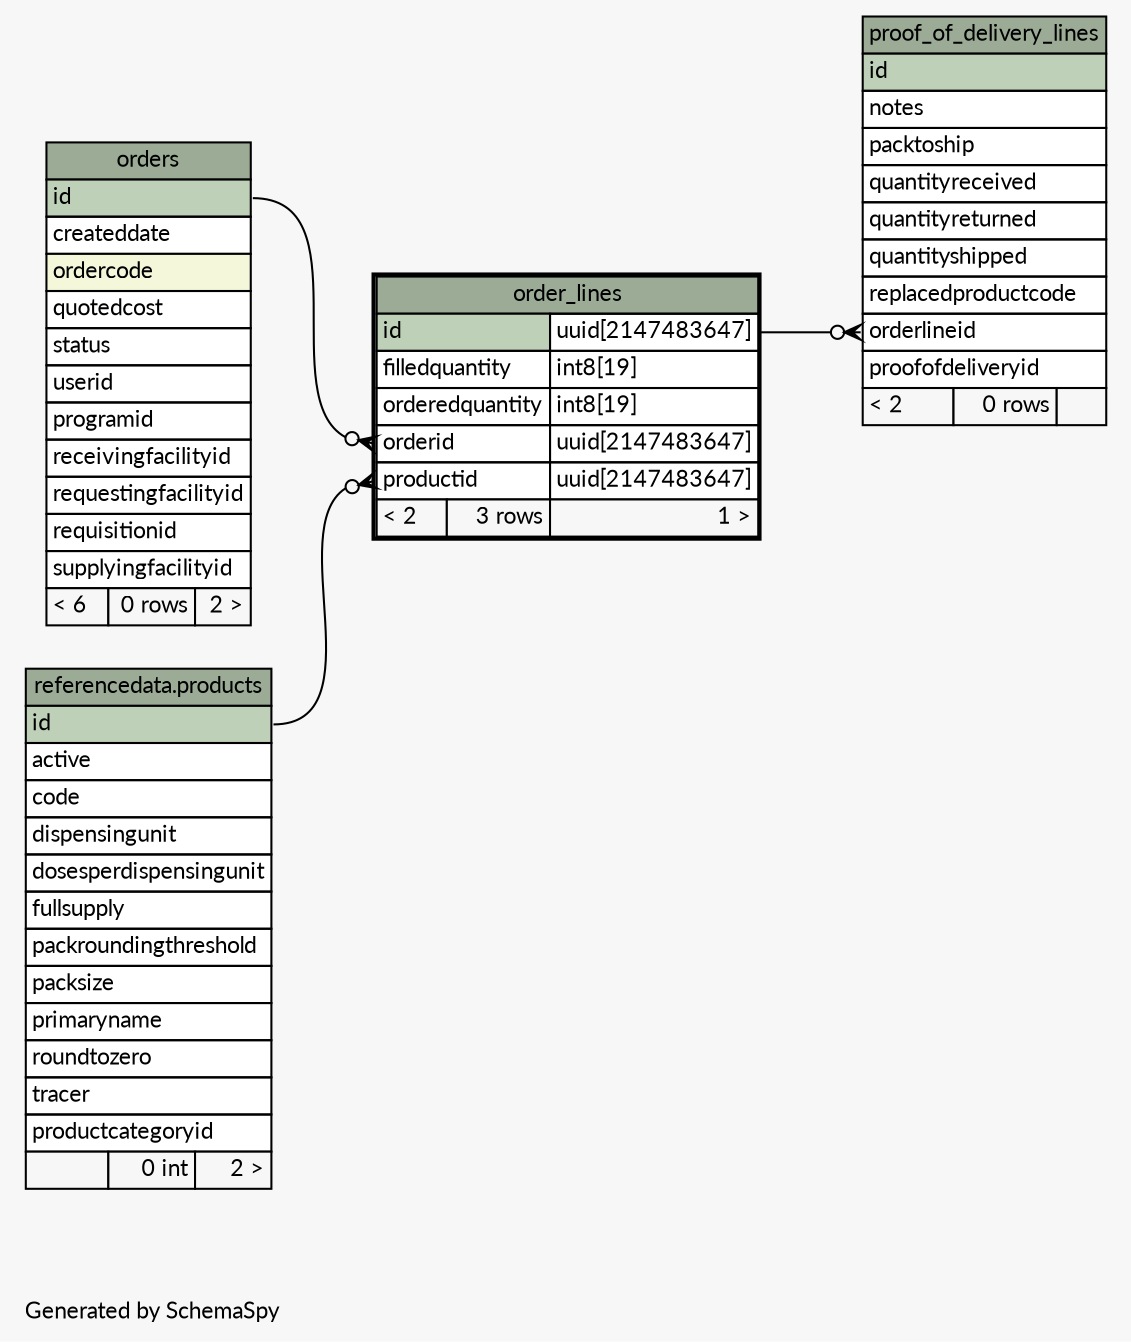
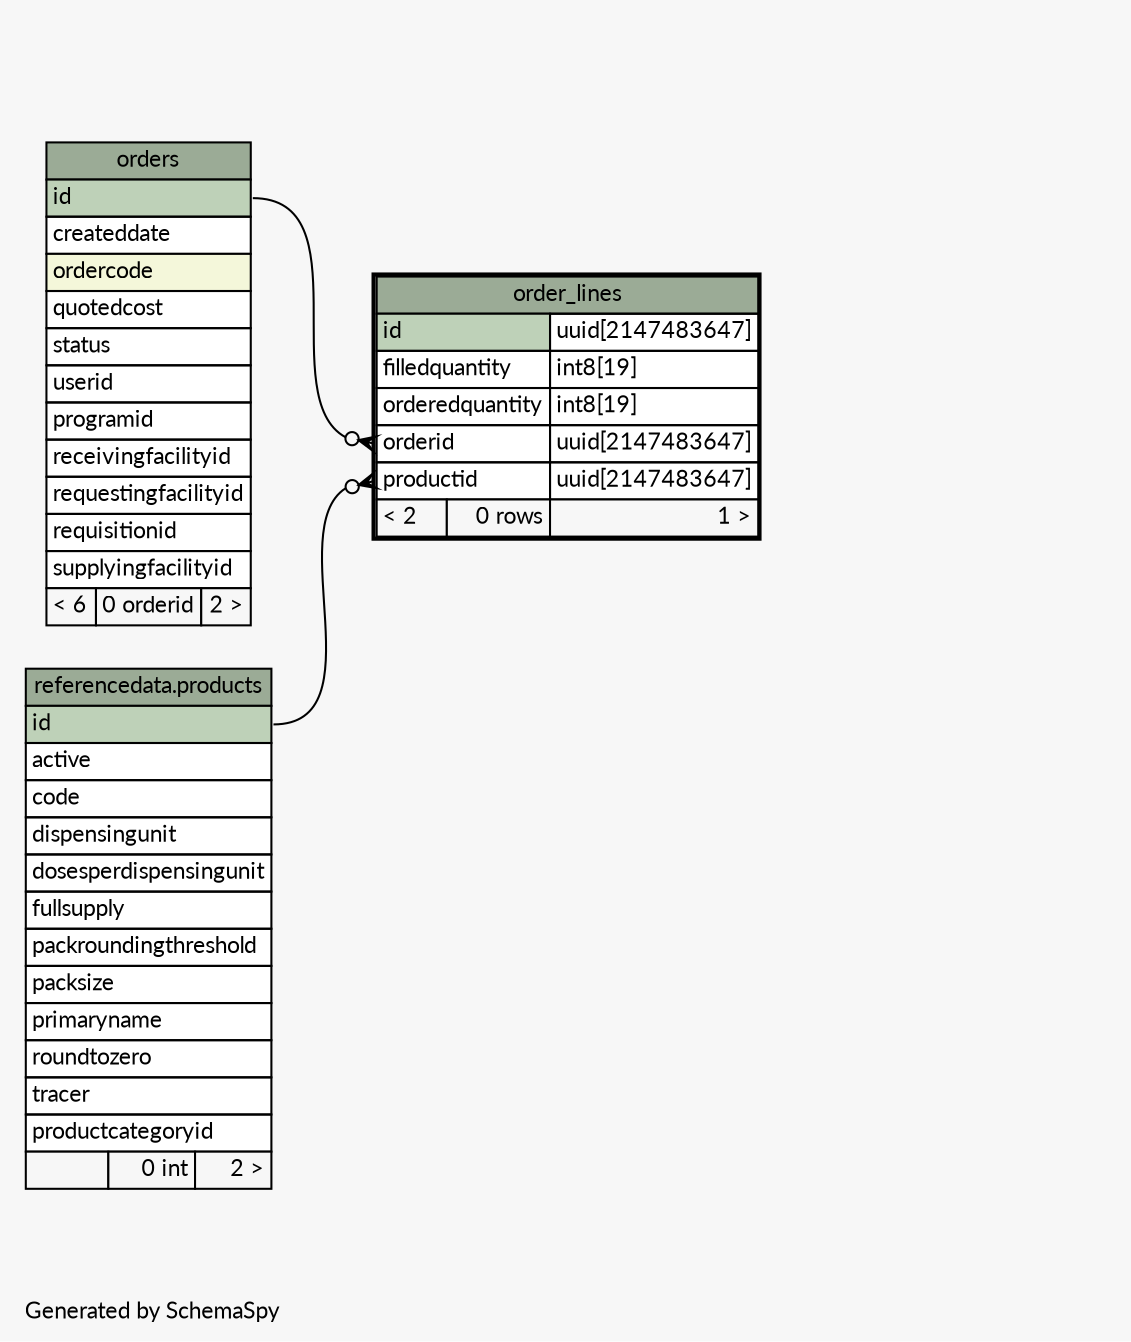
node "proof_of_delivery_lines": removed
node "order_lines": text "3 rows" -> "0 rows"
node "orders": text "0 rows" -> "0 orderid"
